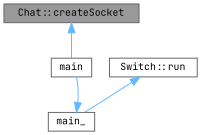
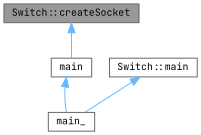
node "Chat::createSocket": label "Chat::createSocket" -> "Switch::createSocket"
node "Switch::run": label "Switch::run" -> "Switch::main"
edge "main" -> "main_": reversed
